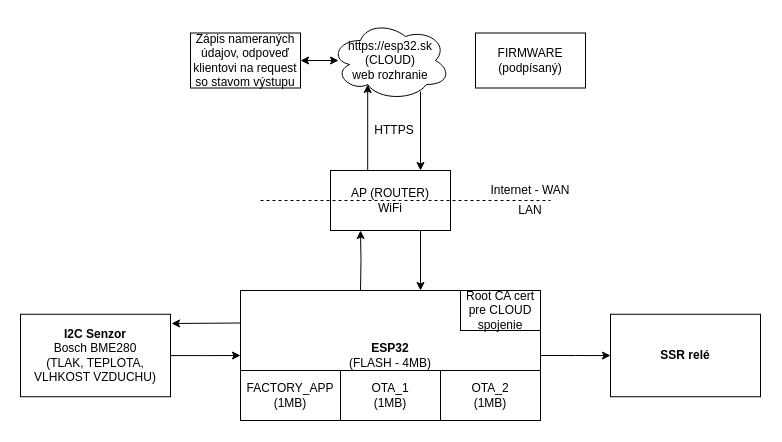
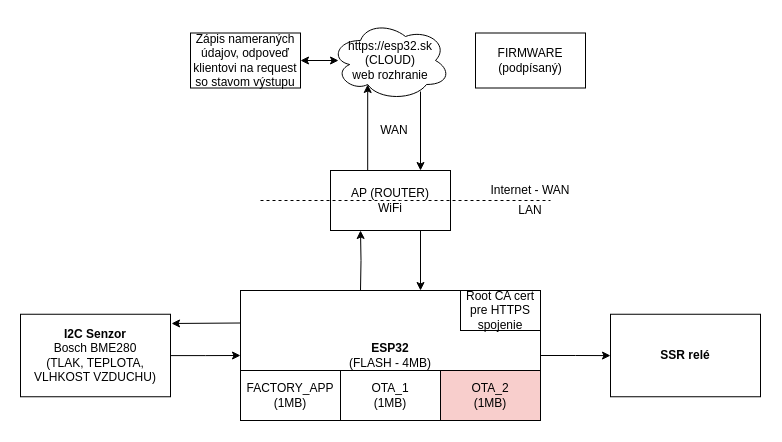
node "HTTPS": label "HTTPS" -> "WAN"
node "Root CA cert pre CLOUD spojenie": label "Root CA cert pre CLOUD spojenie" -> "Root CA cert pre HTTPS spojenie"
node "OTA_2 (1MB)": fillcolor #ffffff -> #f8cecc
